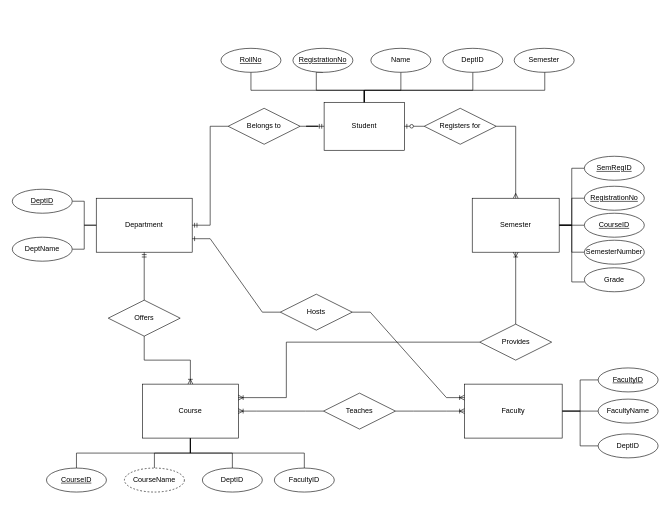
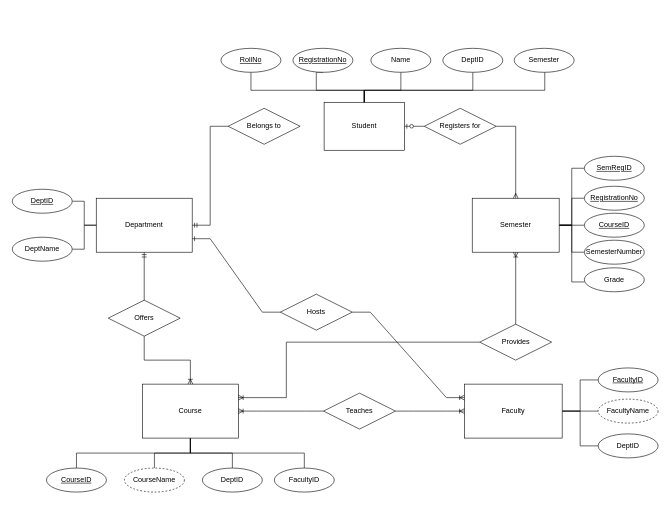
edge "Belongs to" -> "Student": removed
node "FacultyName": style solid -> dashed
